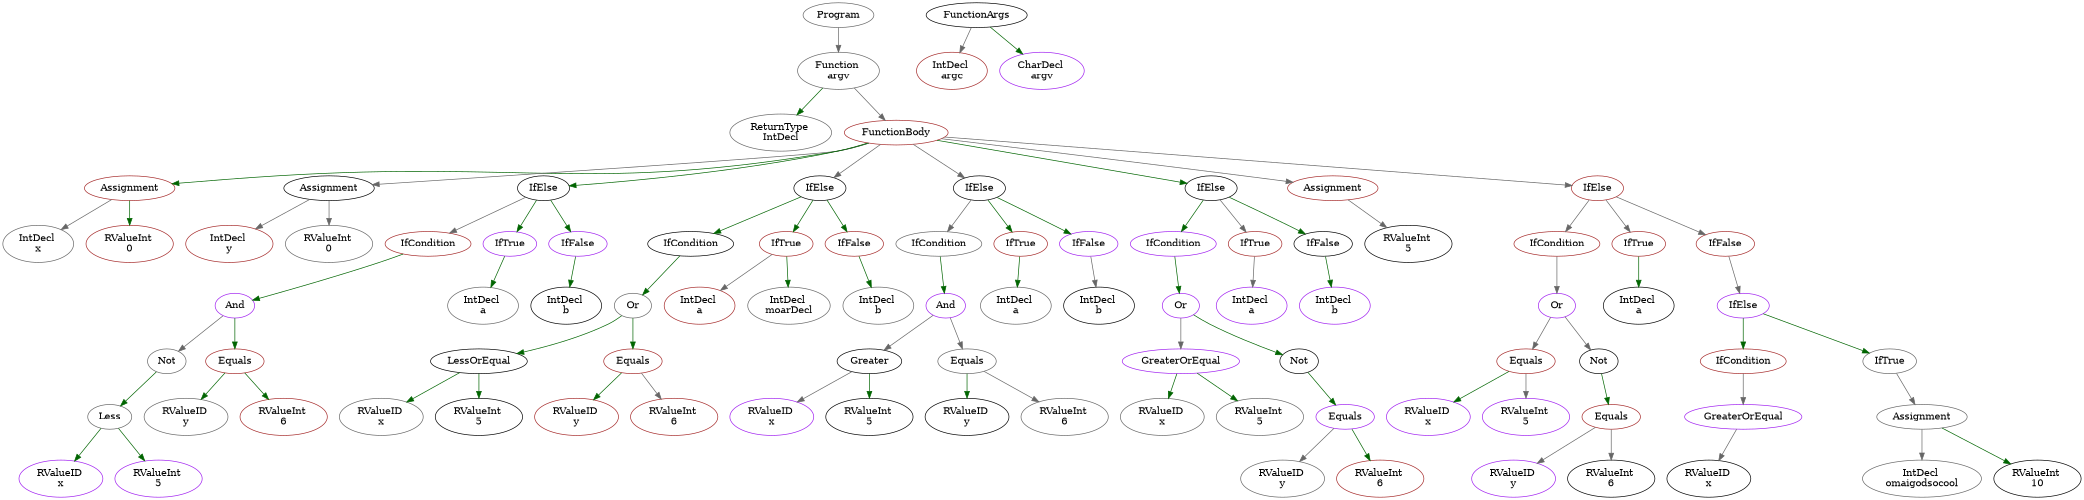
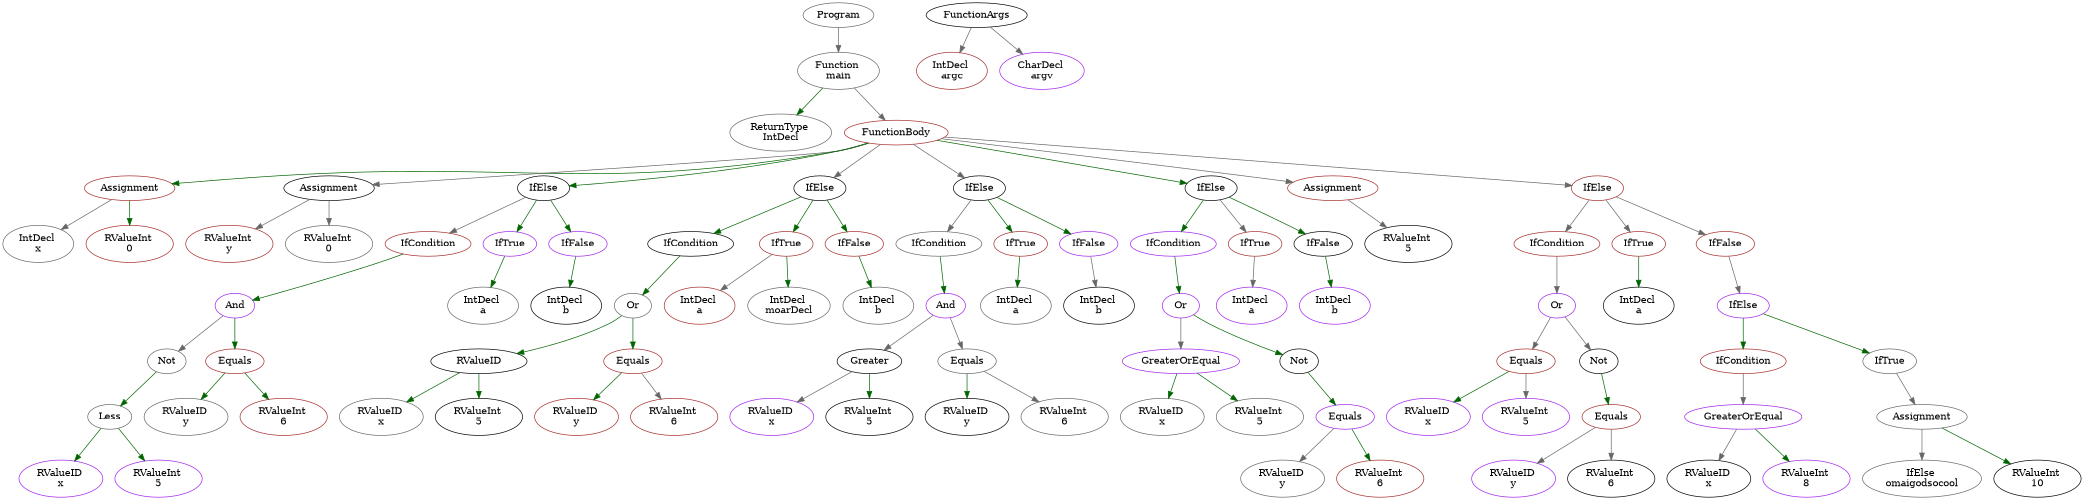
edge "FunctionArgs" -> "CharDecl argv": color darkgreen -> gray40
node "Function argv": label "Function argv" -> "Function main"
node "IntDecl y": label "IntDecl y" -> "RValueInt y"
node "LessOrEqual": label "LessOrEqual" -> "RValueID"
node "RValueInt 8": added
node "IntDecl omaigodsocool": label "IntDecl omaigodsocool" -> "IfElse omaigodsocool"
